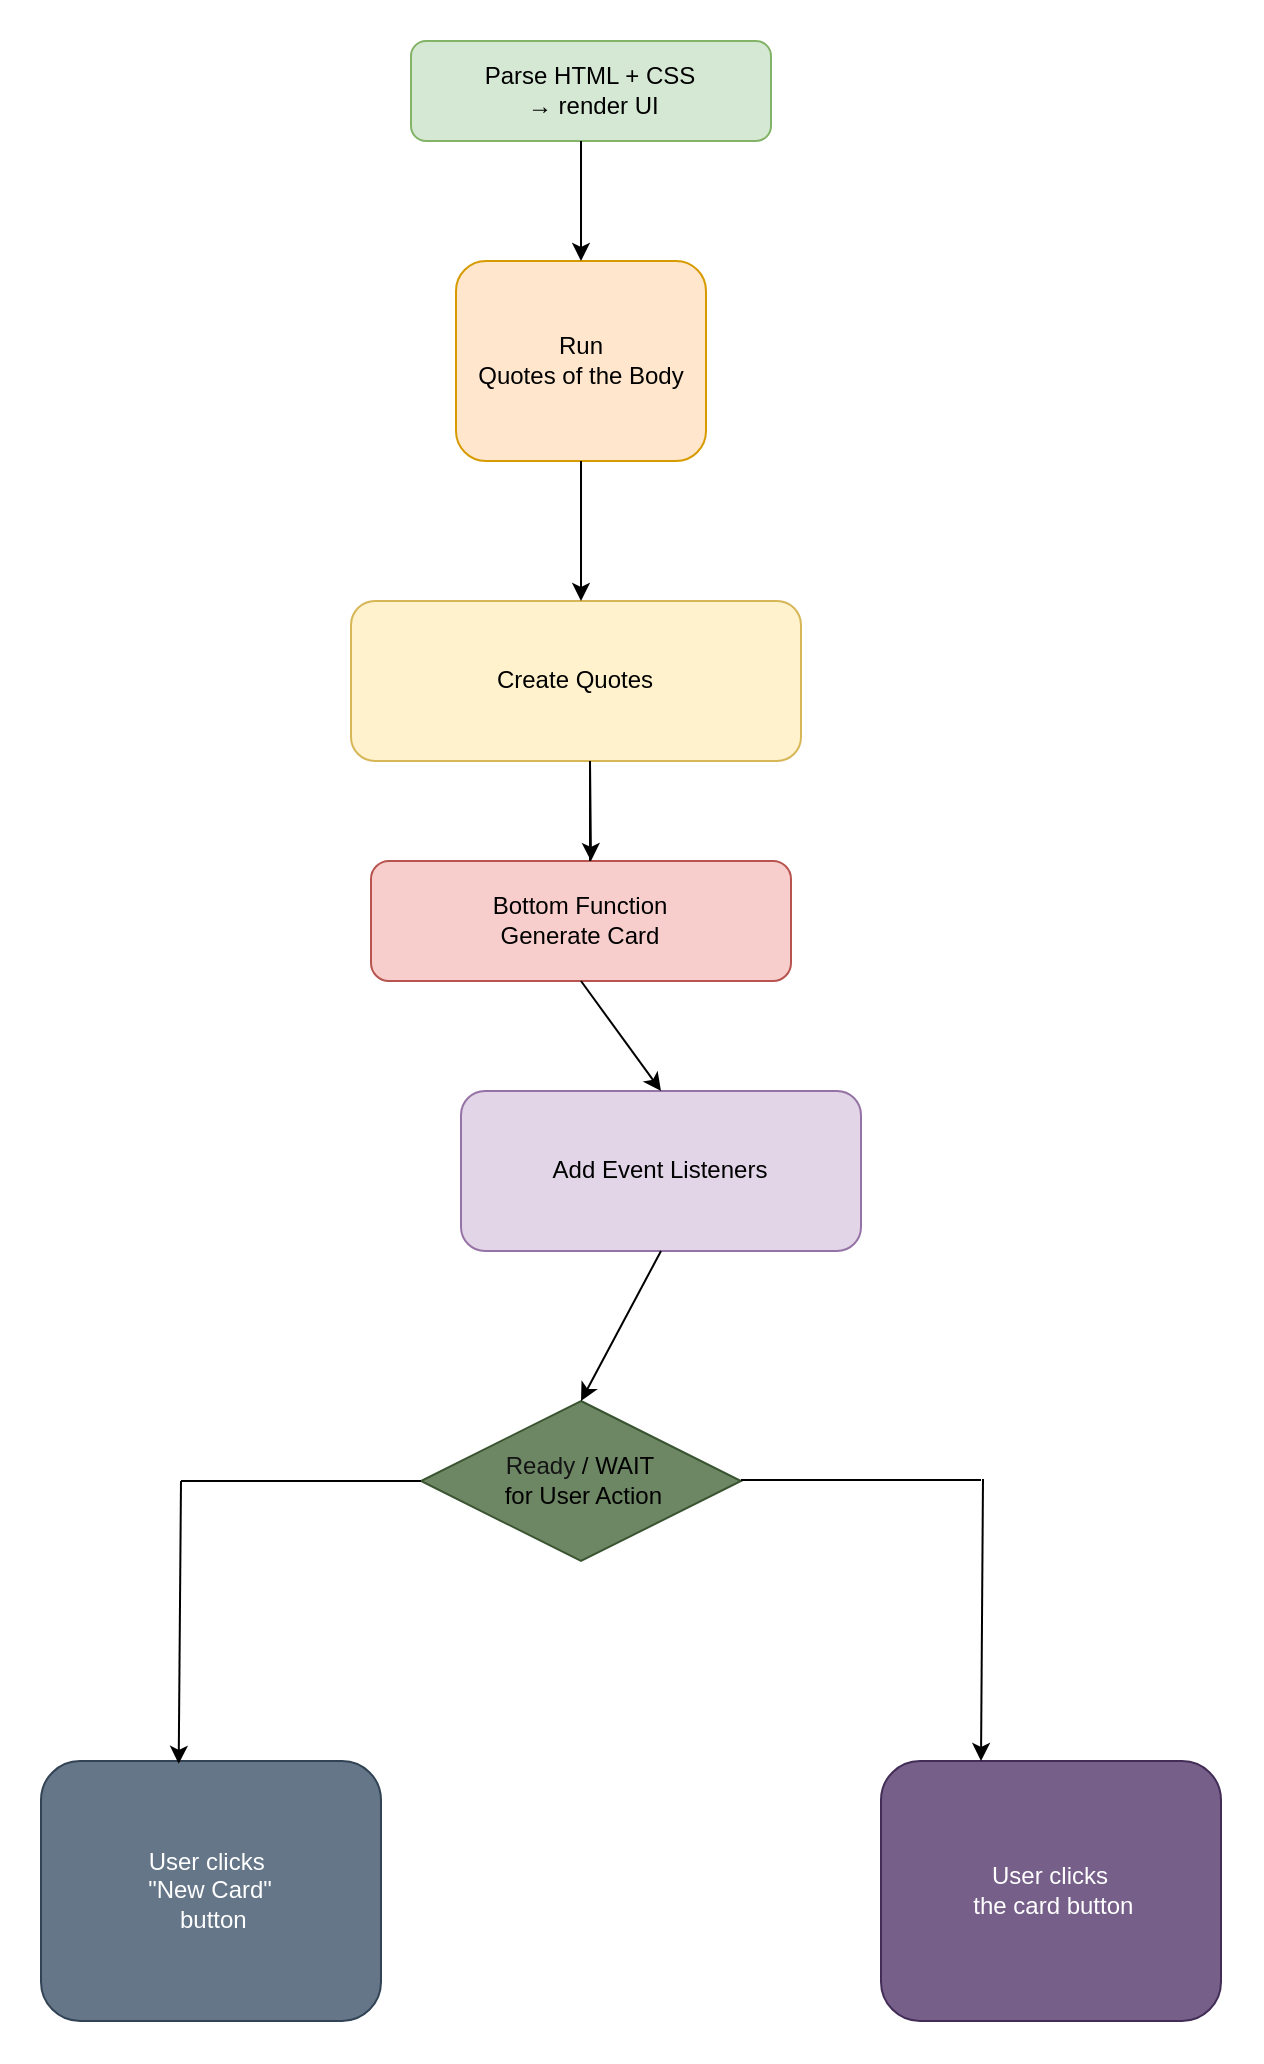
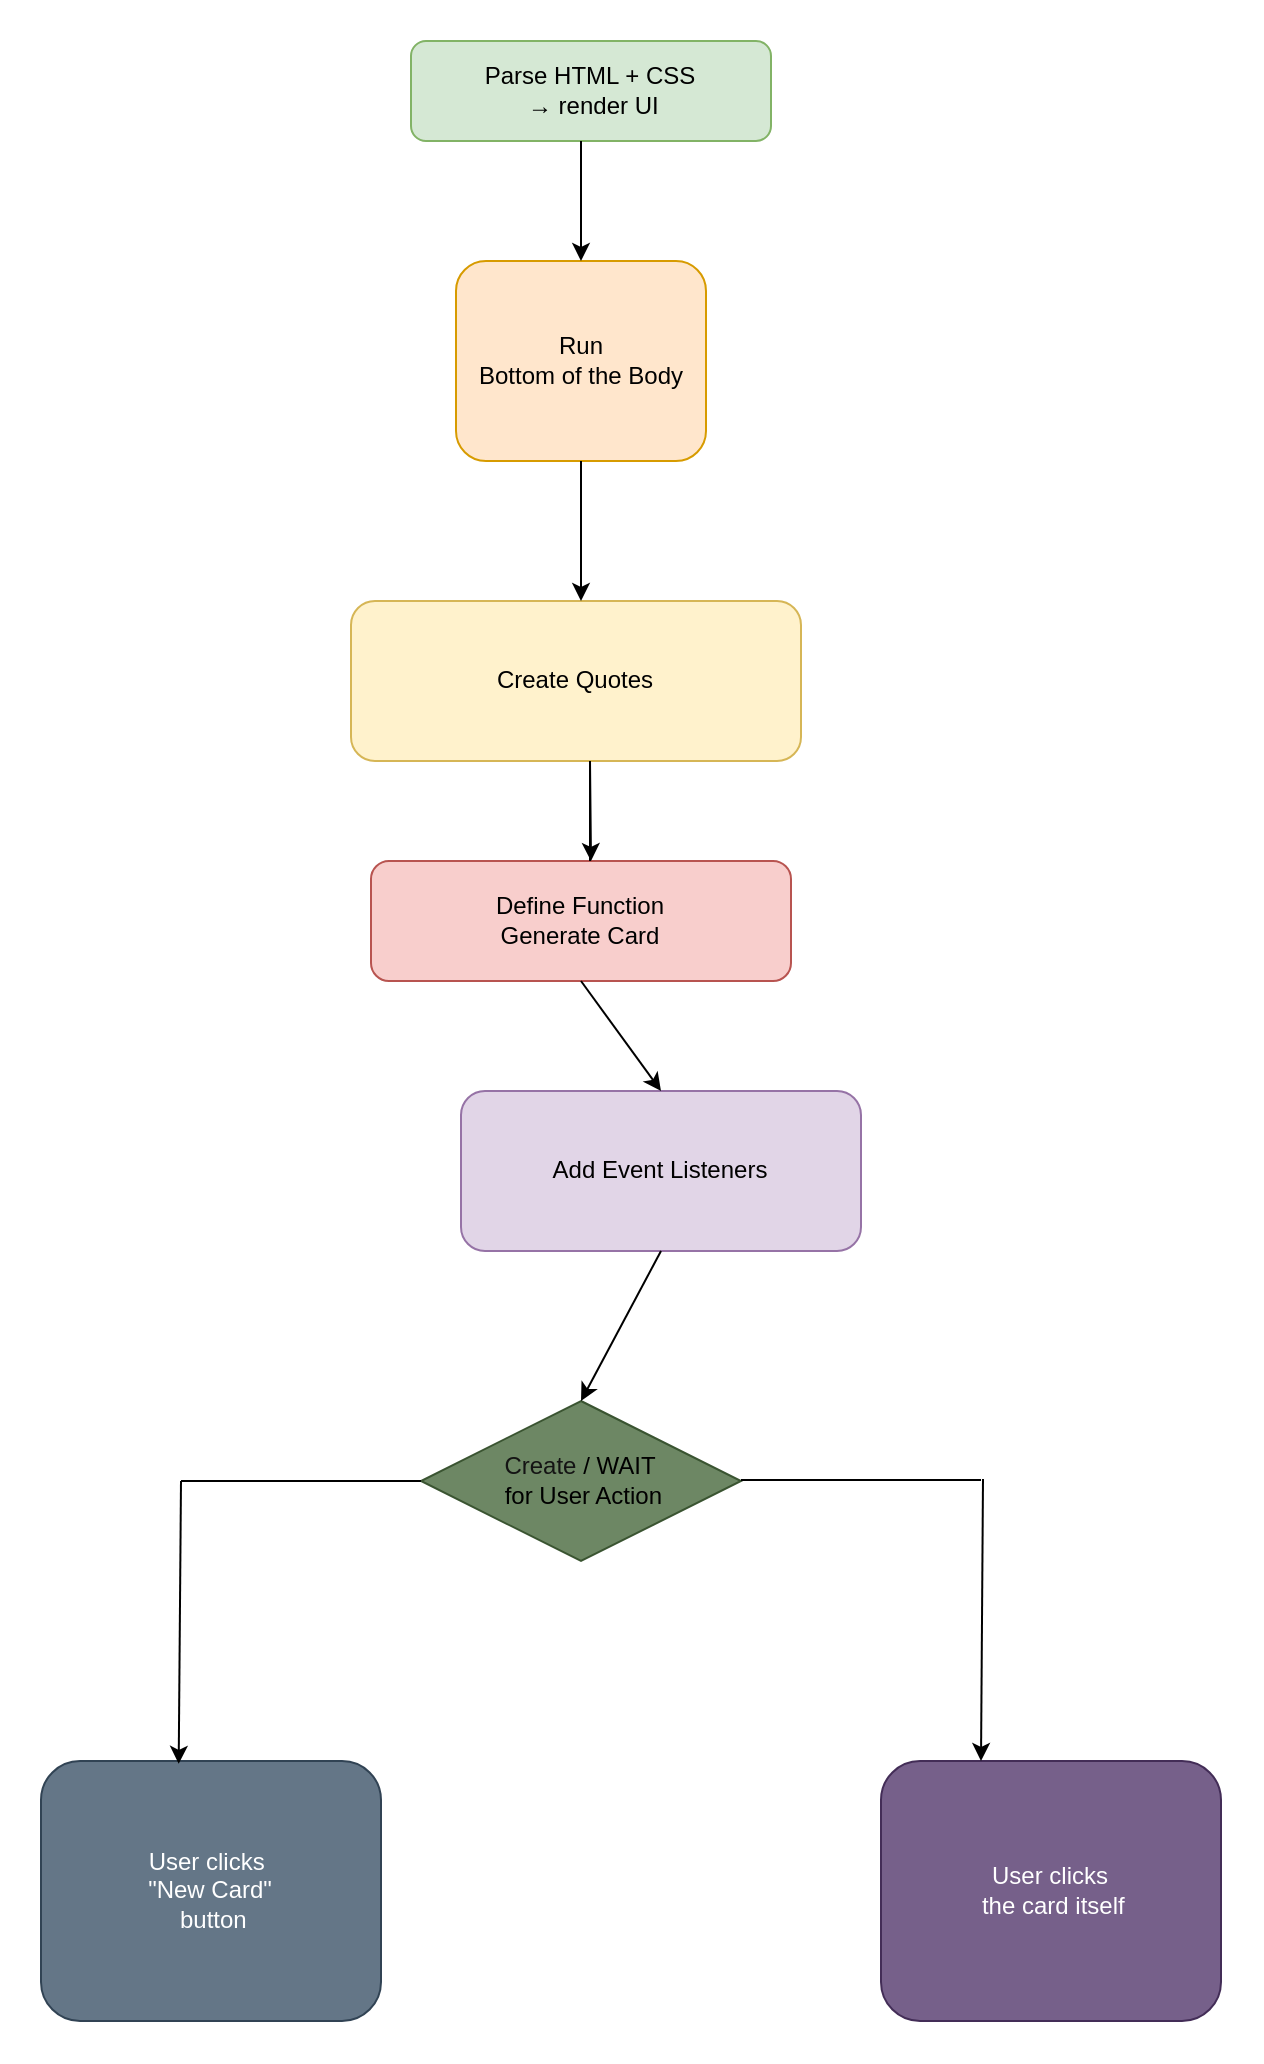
node "Run Quotes of the Body": label "Run Quotes of the Body" -> "Run Bottom of the Body"
node "Bottom Function Generate Card": label "Bottom Function Generate Card" -> "Define Function Generate Card"
node "Ready / WAIT for User Action": label "Ready / WAIT for User Action" -> "Create / WAIT for User Action"
node "User clicks the card button": label "User clicks the card button" -> "User clicks the card itself"
